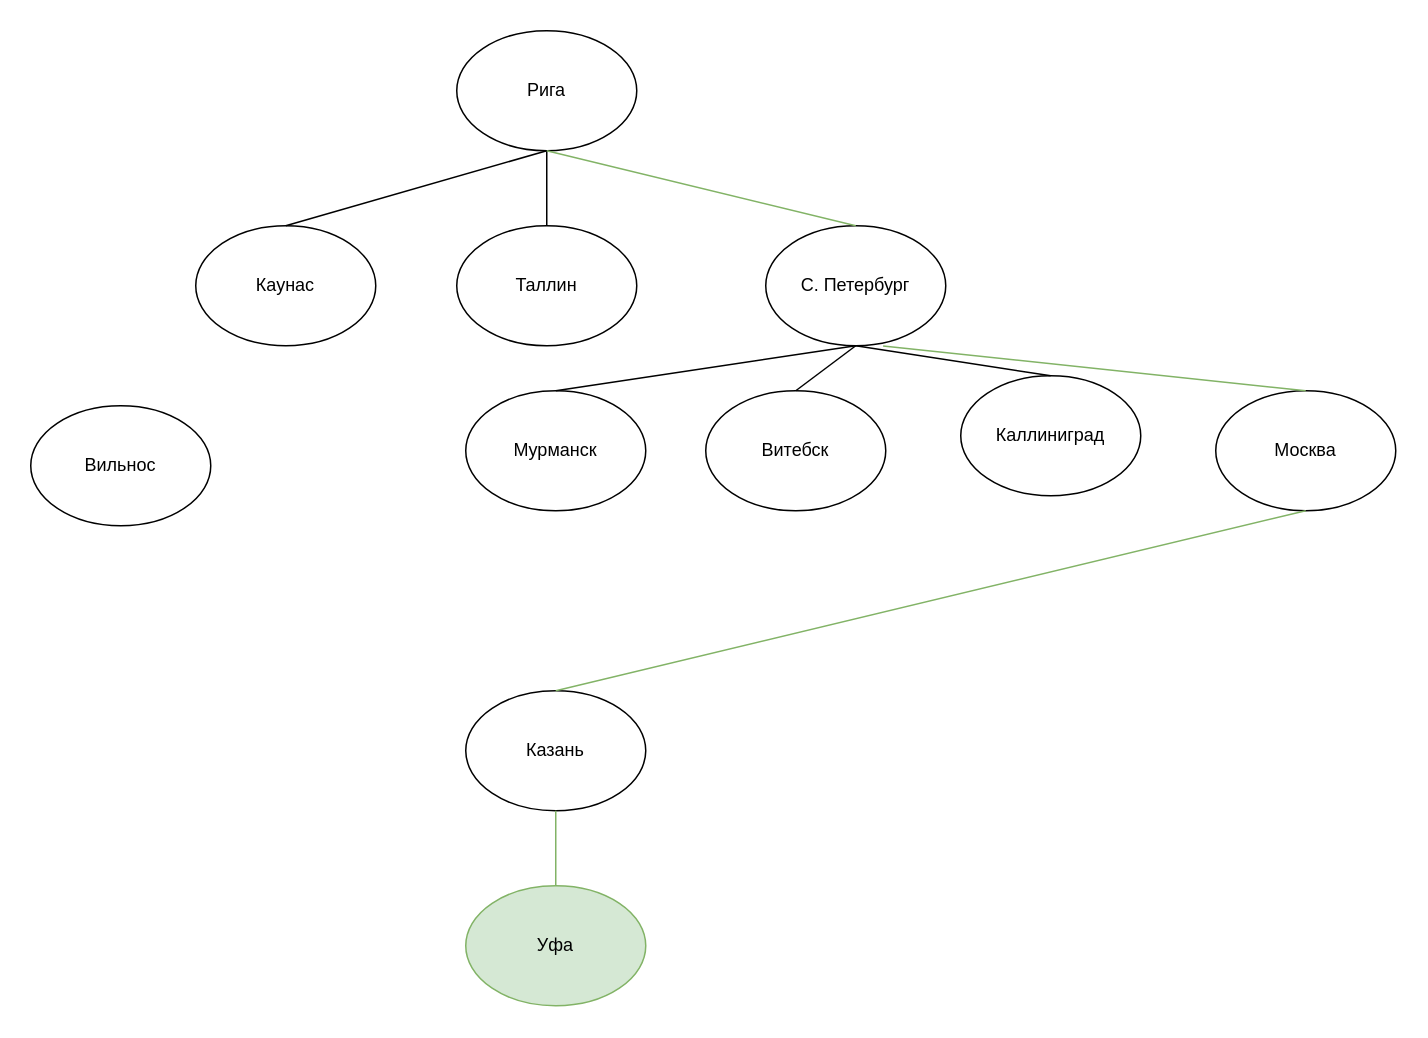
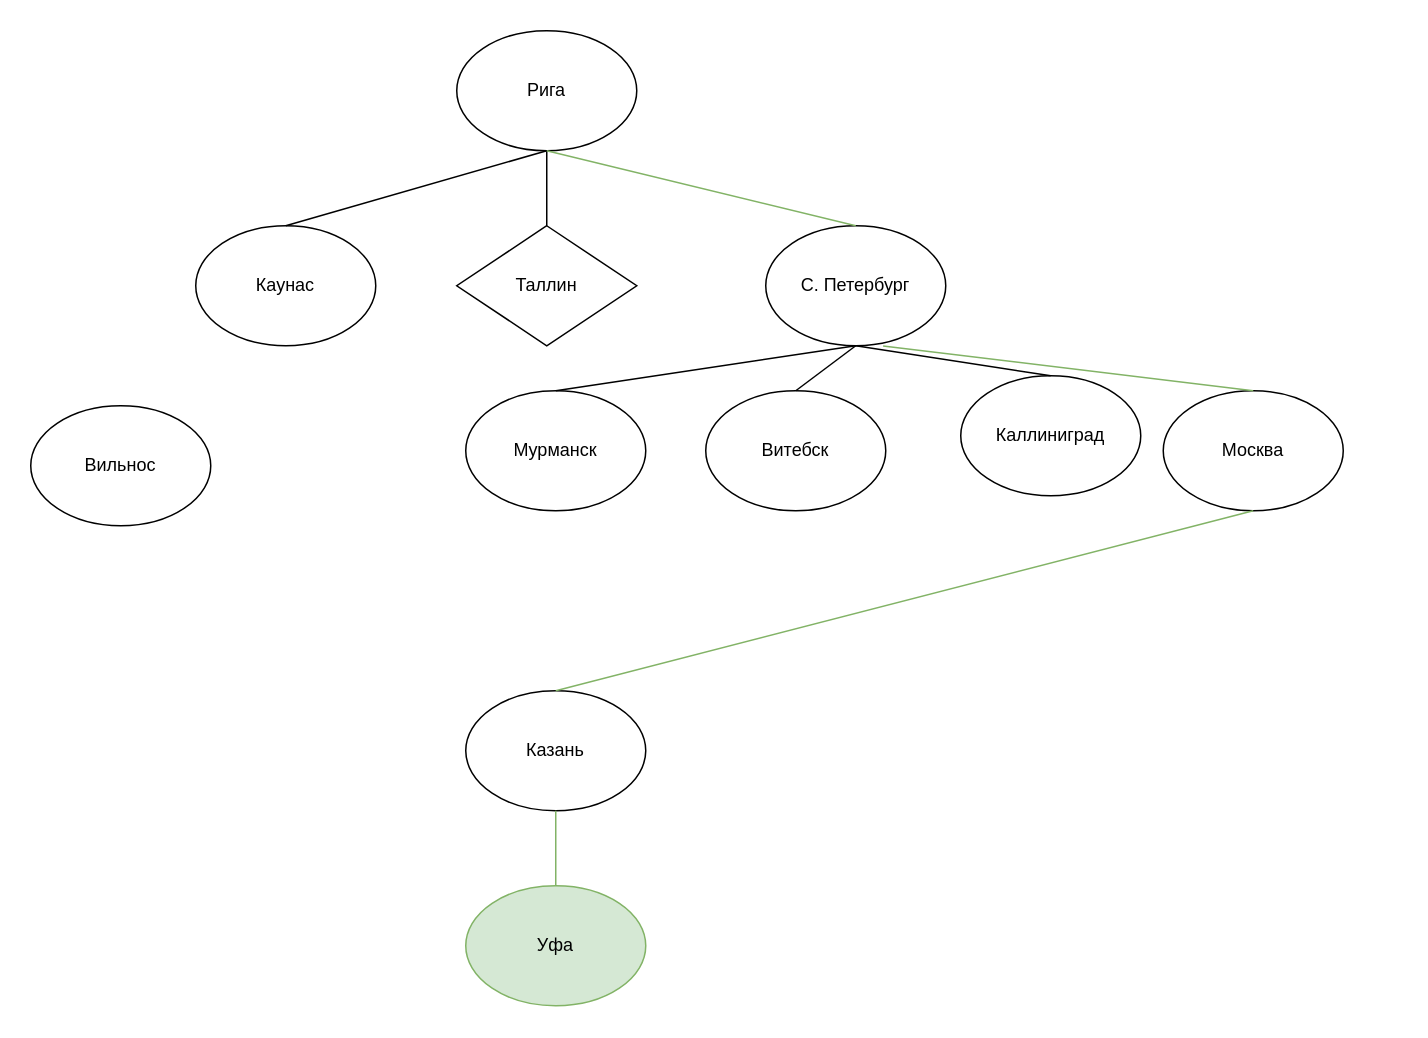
node "Таллин": shape ellipse -> diamond
node "Москва": moved (1306, 451) -> (1253, 451)
